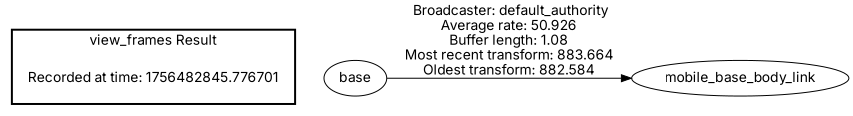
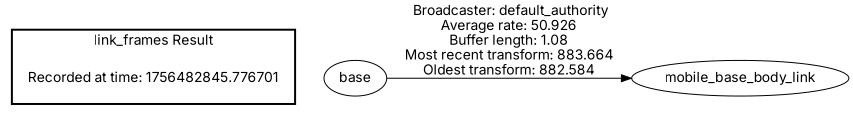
cluster "view_frames Result": label "view_frames Result" -> "link_frames Result"
